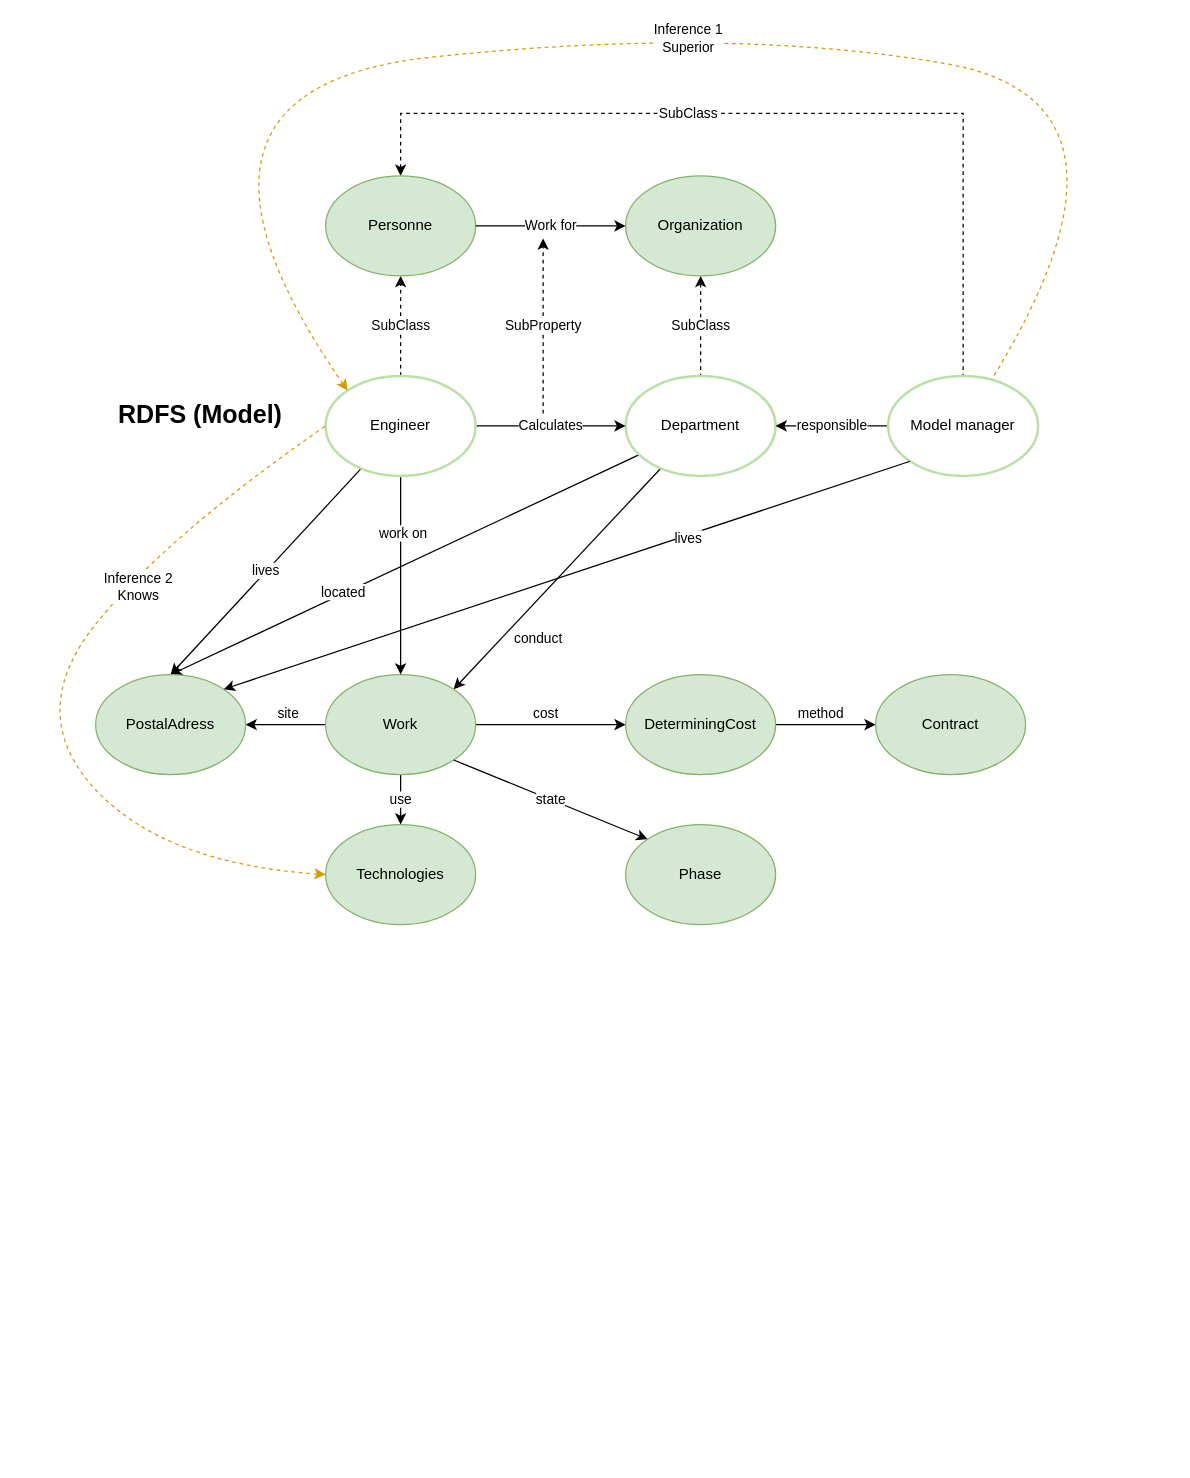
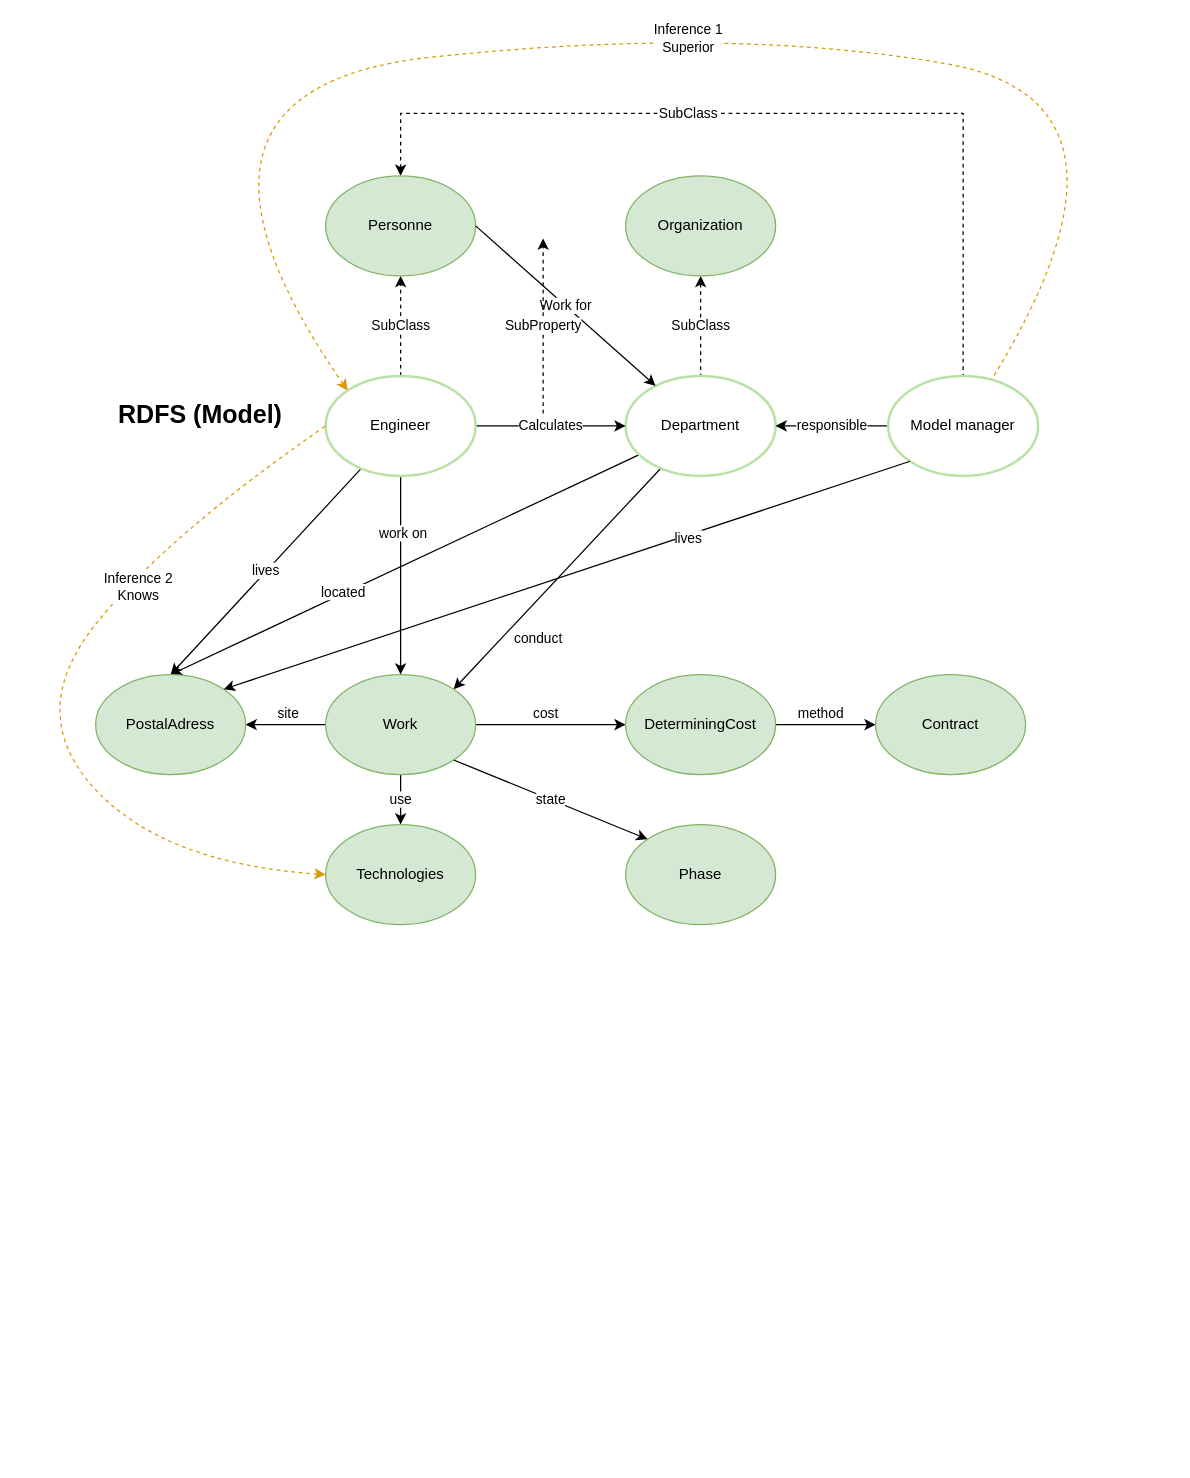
edge "Personne" -> "Organization": now "Personne" -> "Department"
